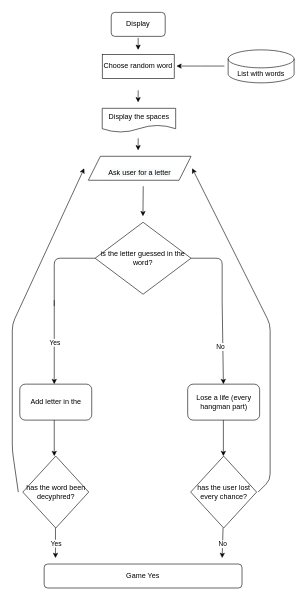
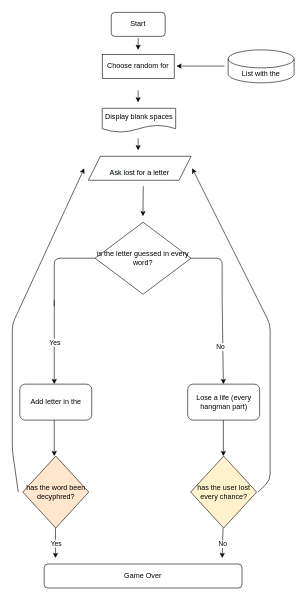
node "Display": label "Display" -> "Start"
node "Choose random word": label "Choose random word" -> "Choose random for"
node "List with words": label "List with words" -> "List with the"
node "Display the spaces": label "Display the spaces" -> "Display blank spaces"
node "Ask user for a letter": label "Ask user for a letter" -> "Ask lost for a letter"
node "is the letter guessed in the word?": label "is the letter guessed in the word?" -> "is the letter guessed in every word?"
node "has the word been decyphred?": fillcolor #ffffff -> #ffe6cc
node "has the user lost every chance?": fillcolor #ffffff -> #fff2cc
node "Game Yes": label "Game Yes" -> "Game Over"
